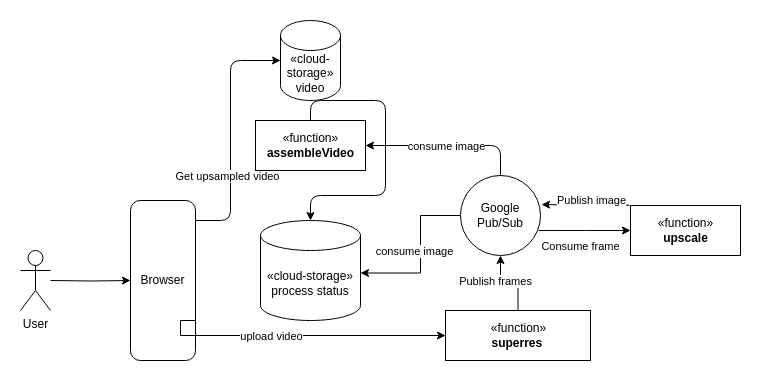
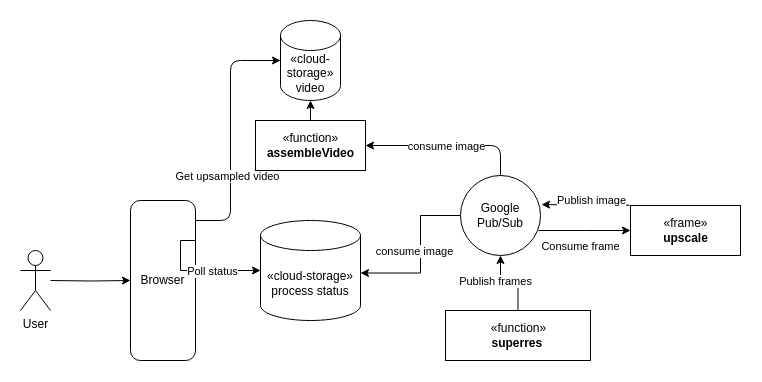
edge "«function» assembleVideo" -> "«cloud-storage» process status": now "«function» assembleVideo" -> "«cloud-storage» video"
node "«function» upscale": label "«function» upscale" -> "«frame» upscale"
edge "Browser" -> "«cloud-storage» process status": added, label "Poll status"
edge "Browser" -> "«function» superres": removed, label "upload video"
